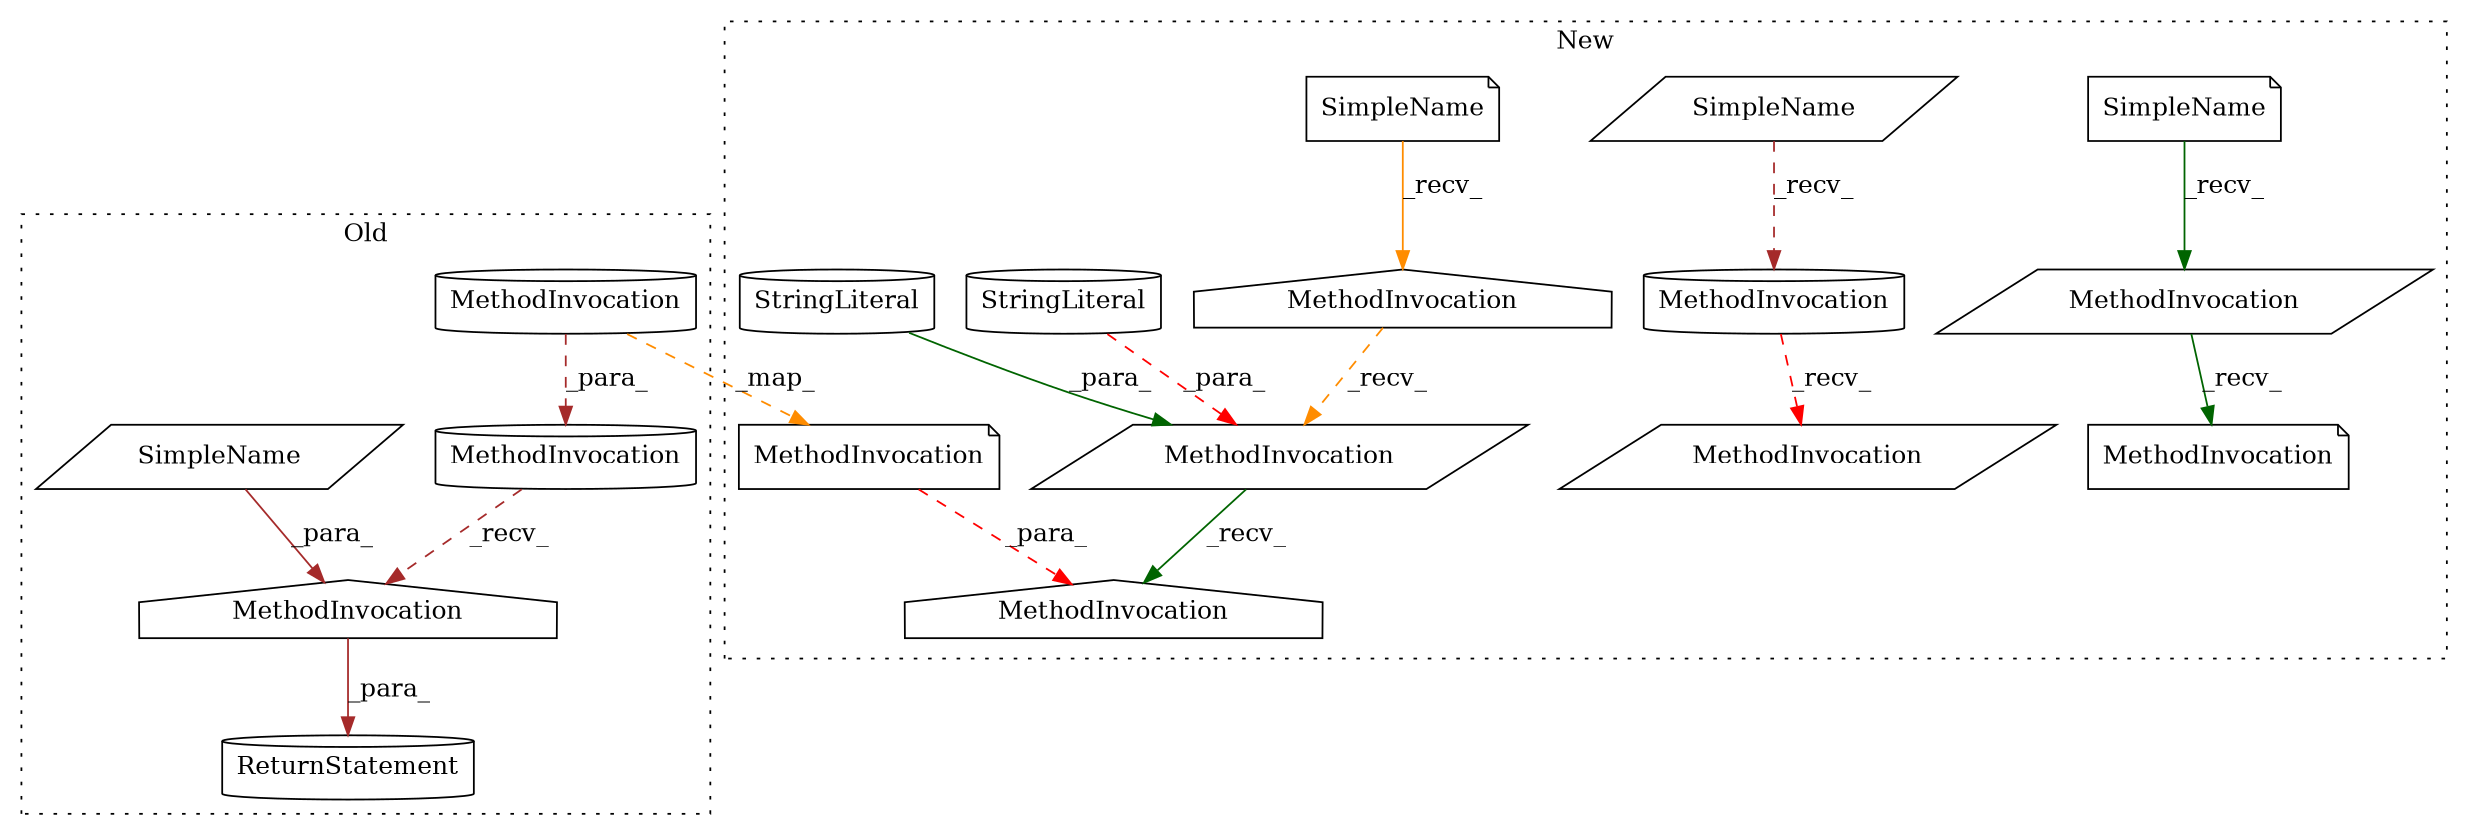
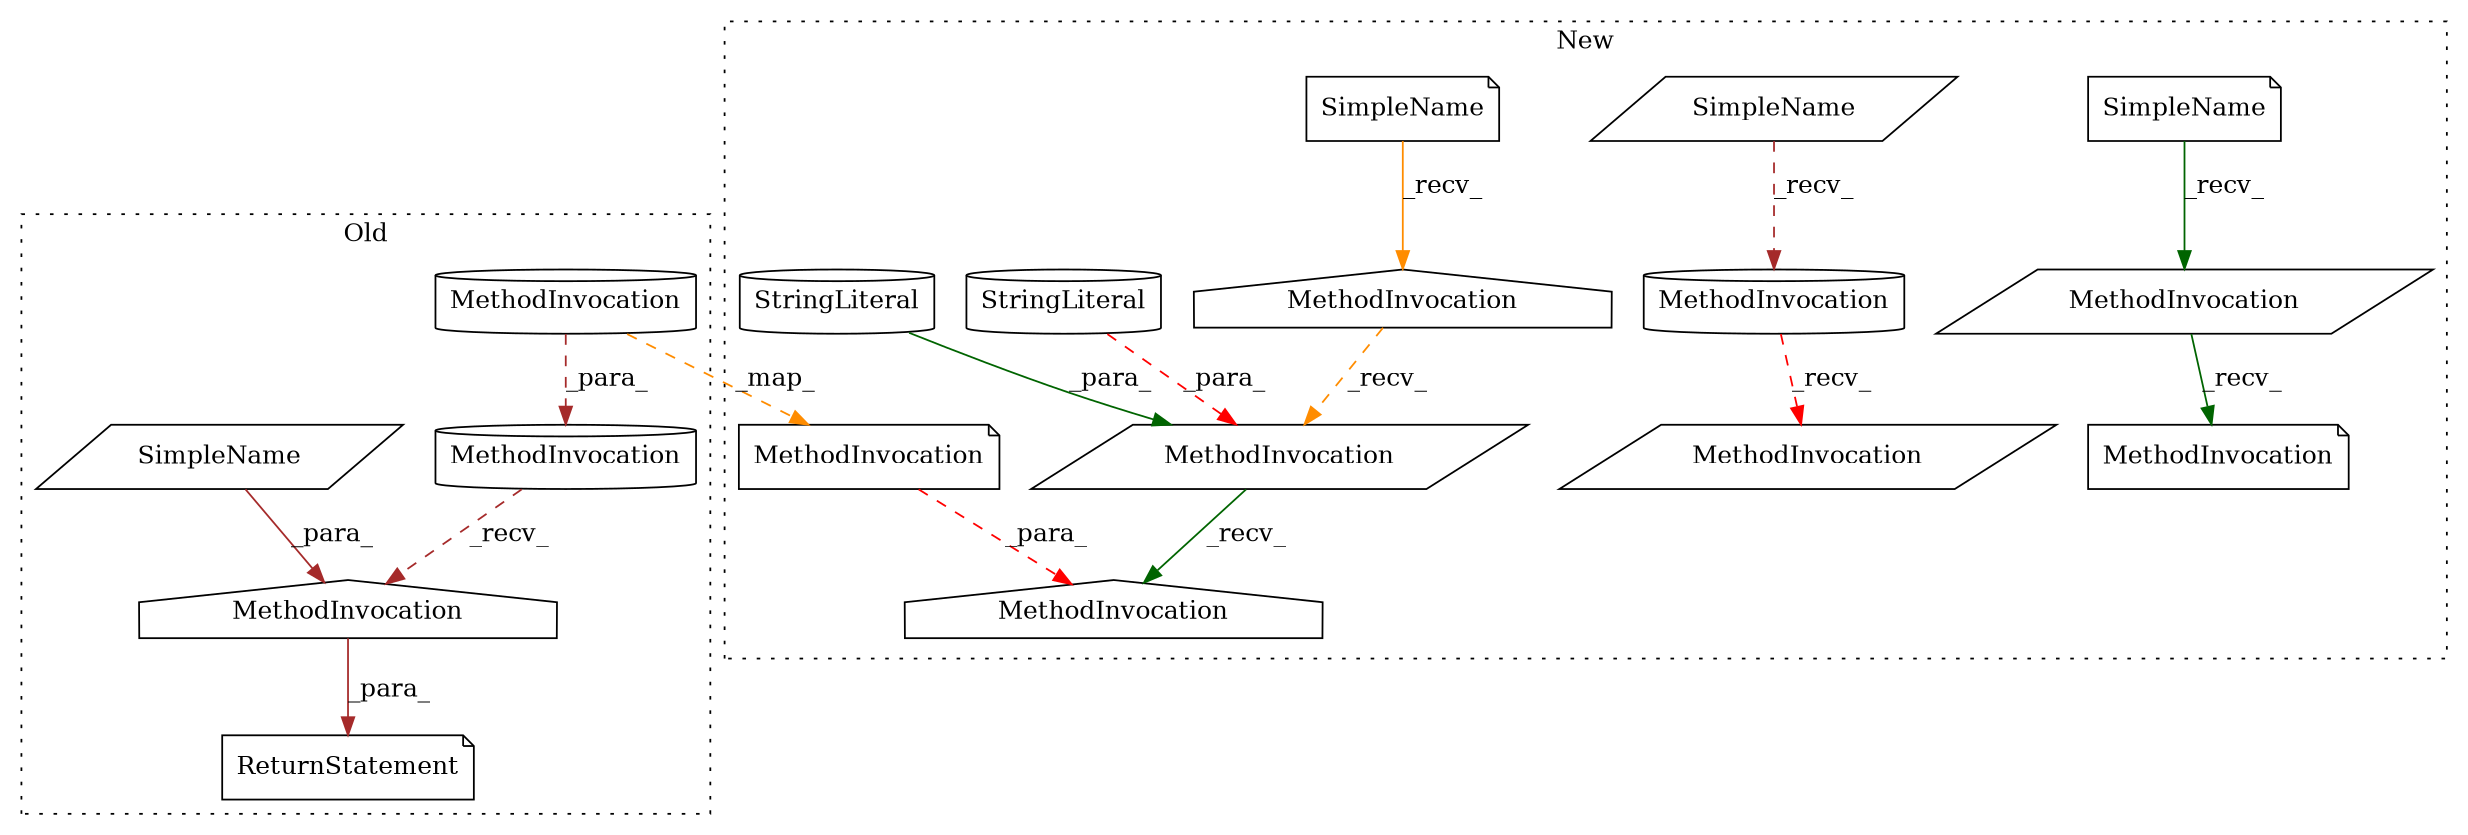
node "ReturnStatement": shape cylinder -> note
